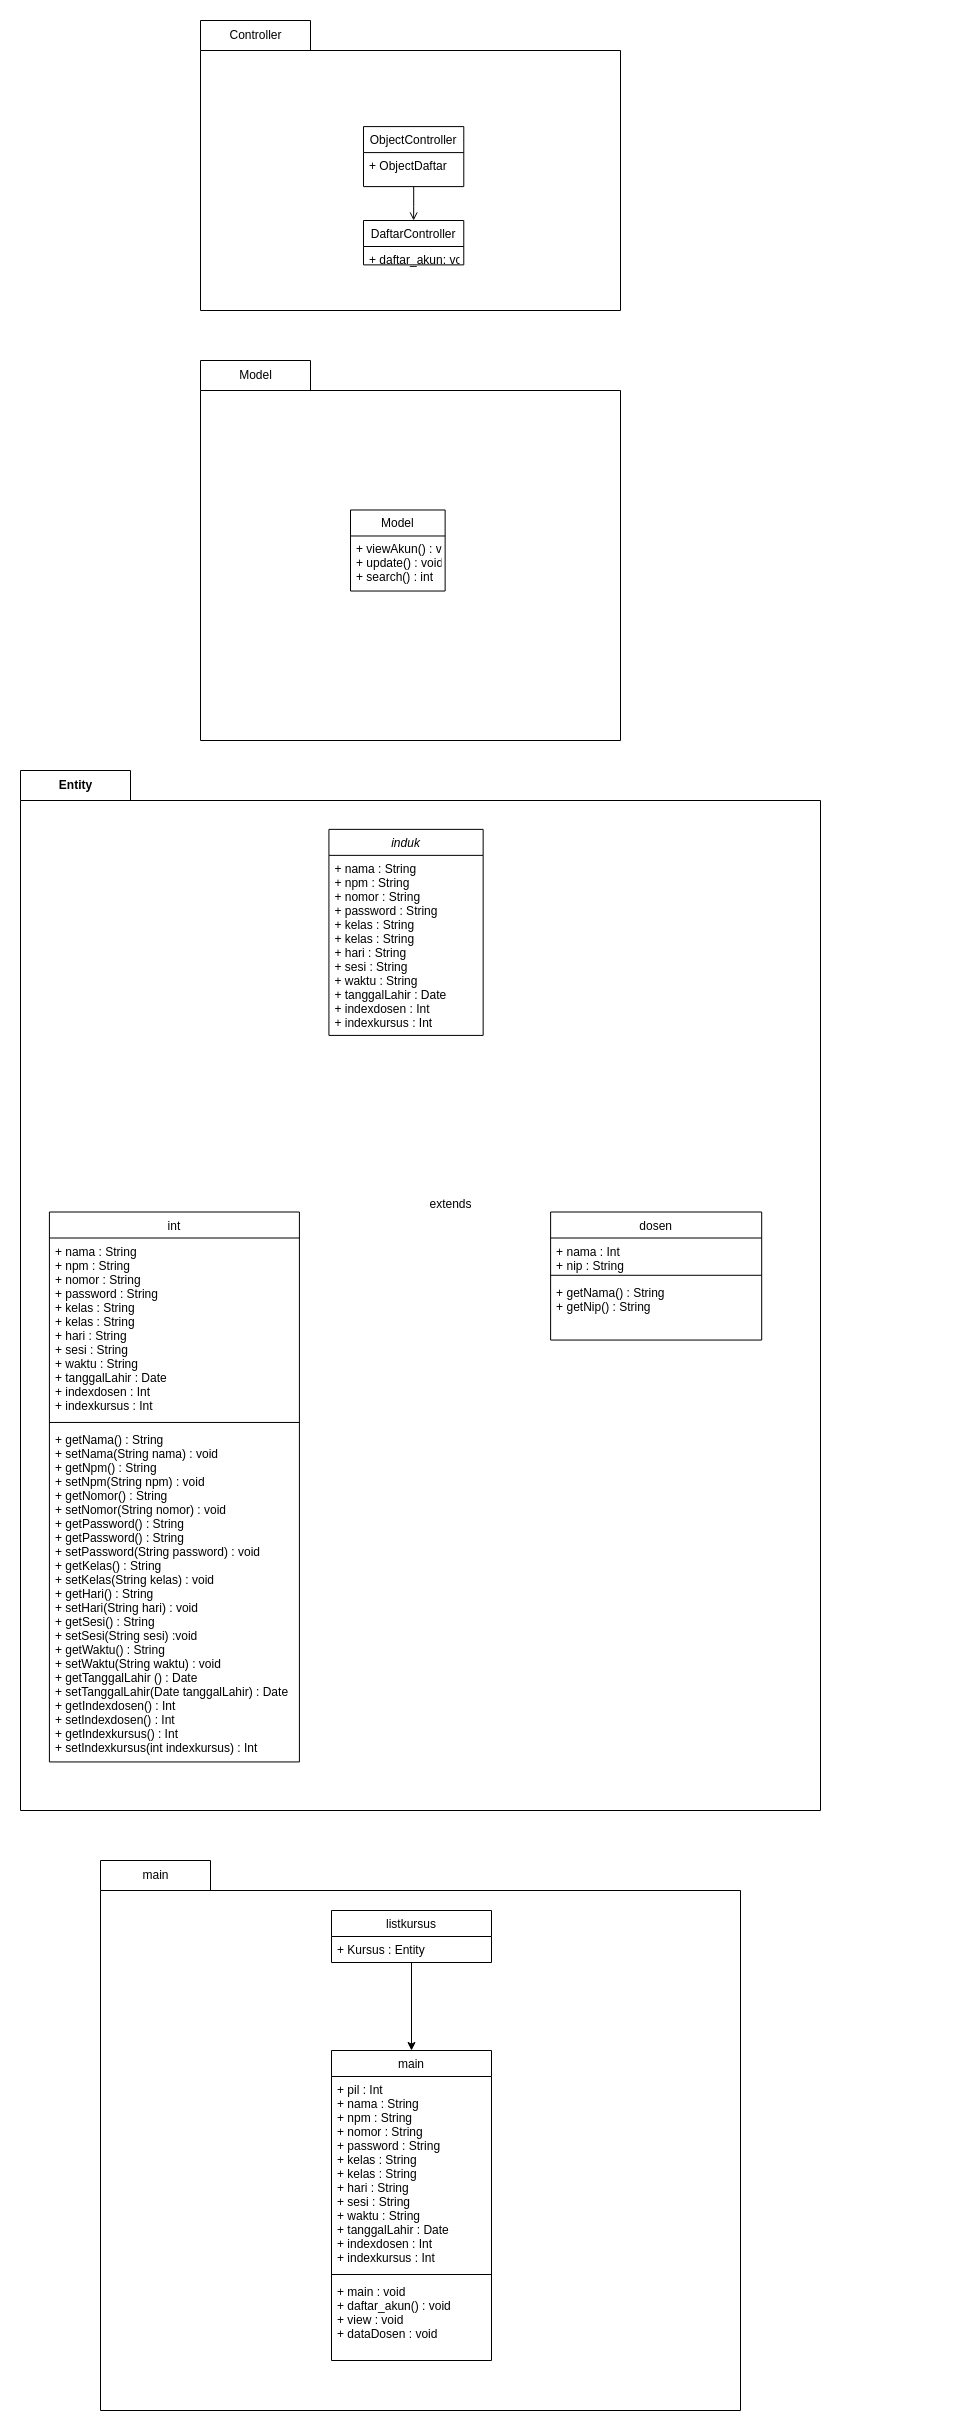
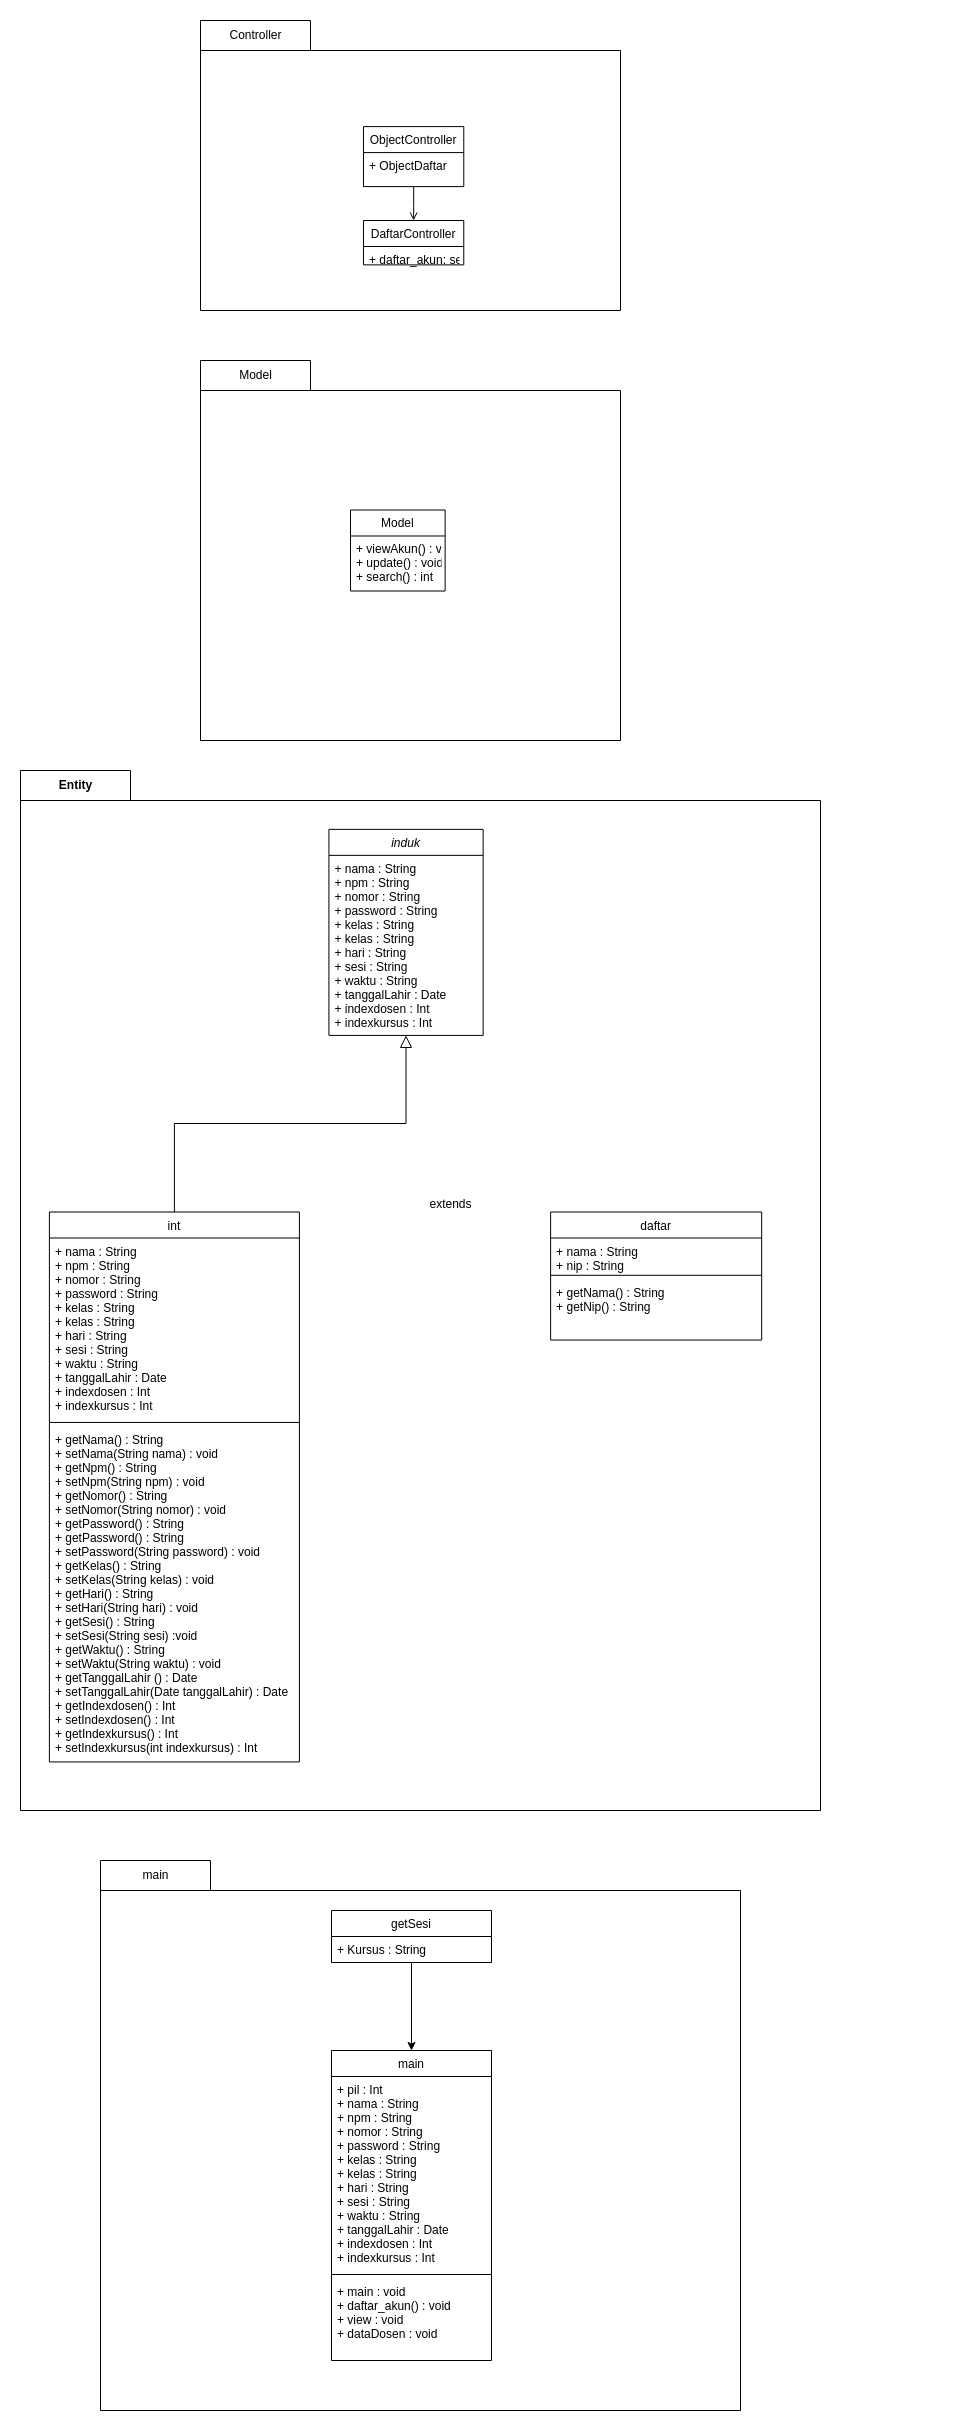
node "+ daftar_akun: void": label "+ daftar_akun: void" -> "+ daftar_akun: sesi"
edge "int" -> "induk": added
node "dosen": label "dosen" -> "daftar"
node "+ nama : Int + nip : String": label "+ nama : Int + nip : String" -> "+ nama : String + nip : String"
node "listkursus": label "listkursus" -> "getSesi"
node "+ Kursus : Entity": label "+ Kursus : Entity" -> "+ Kursus : String"
